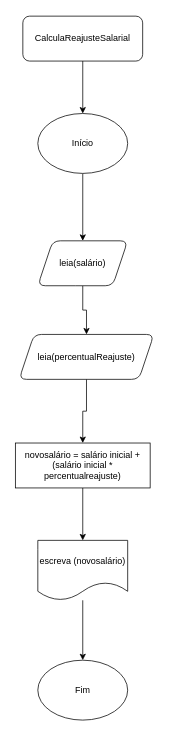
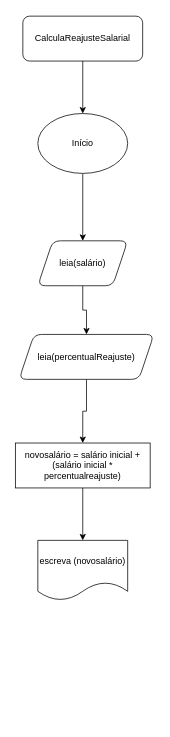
edge "escreva (novosalário)" -> "Fim": removed
node "Fim": removed
